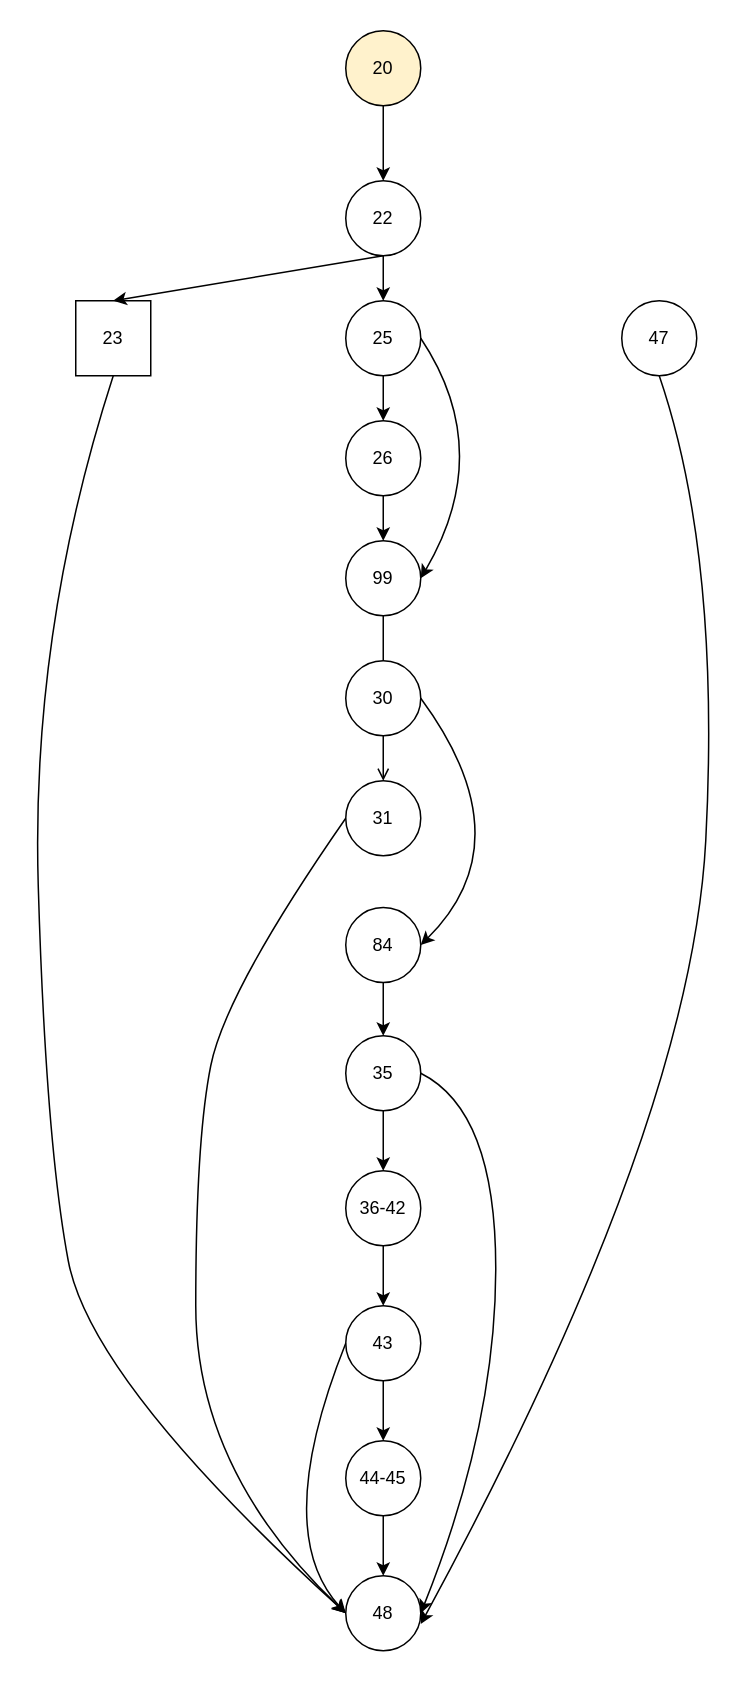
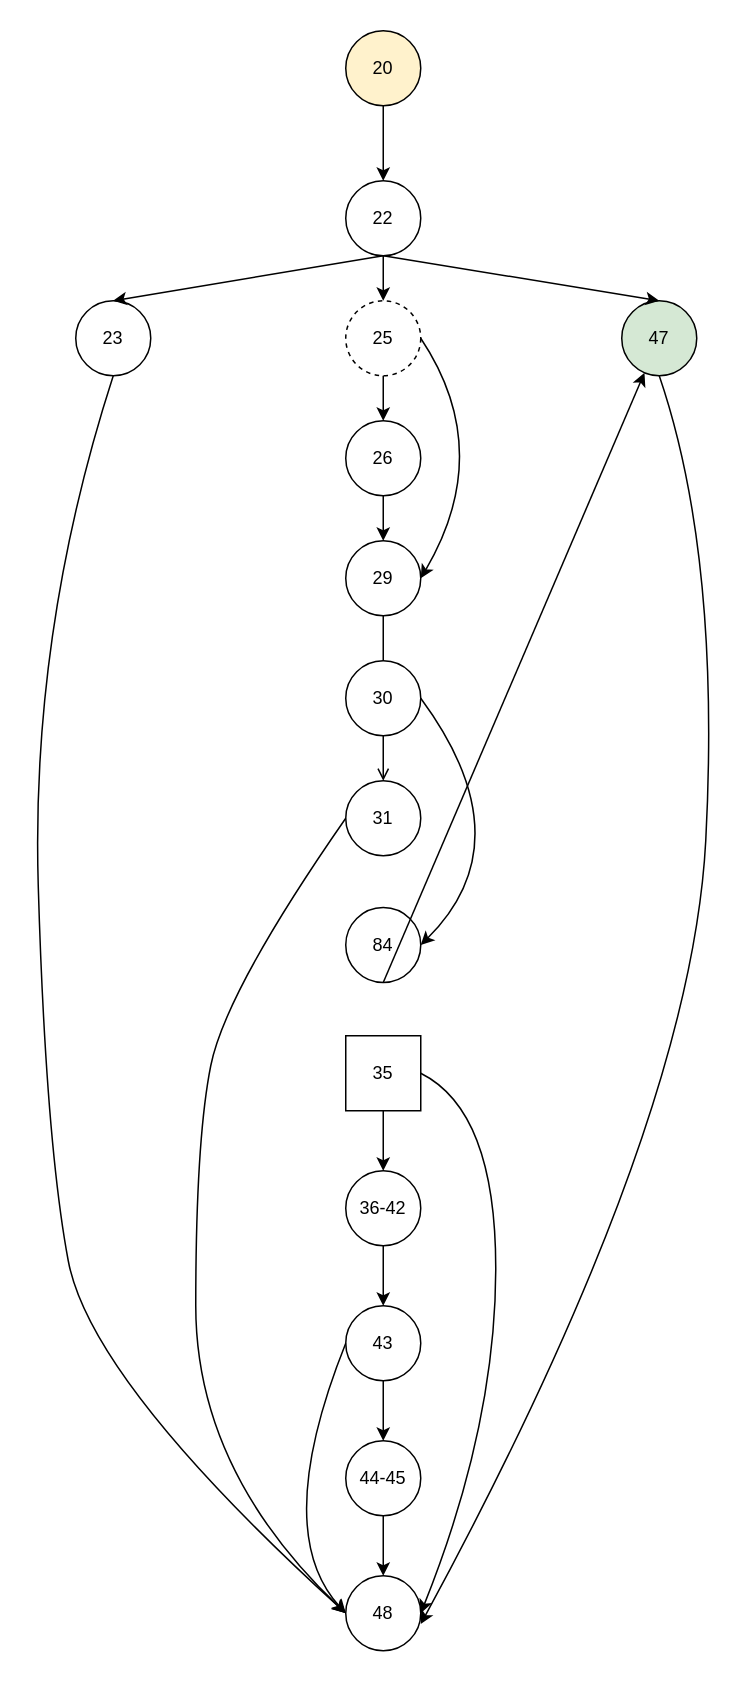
edge "22" -> "47": added
node "23": shape rectangle -> ellipse
node "25": style solid -> dashed
node "47": fillcolor #ffffff -> #d5e8d4
node "99": label "99" -> "29"
edge "84" -> "35": now "84" -> "47"
node "35": shape ellipse -> rectangle
